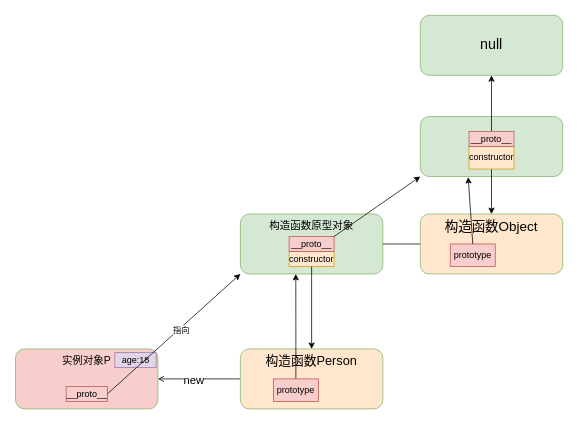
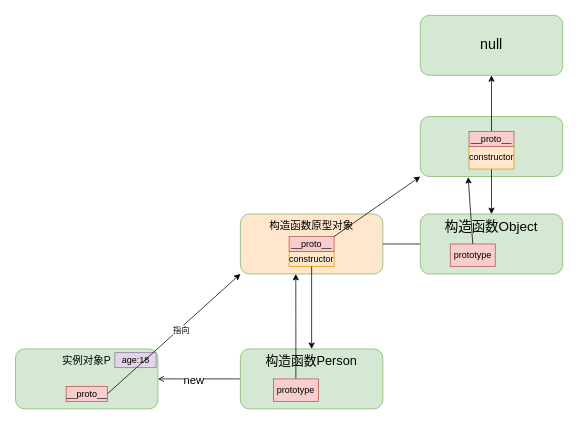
node "构造函数原型对象": fillcolor #d5e8d4 -> #ffe6cc
node "构造函数Object": fillcolor #ffe6cc -> #d5e8d4
node "构造函数Person": fillcolor #ffe6cc -> #d5e8d4
node "实例对象P": fillcolor #f8cecc -> #d5e8d4
